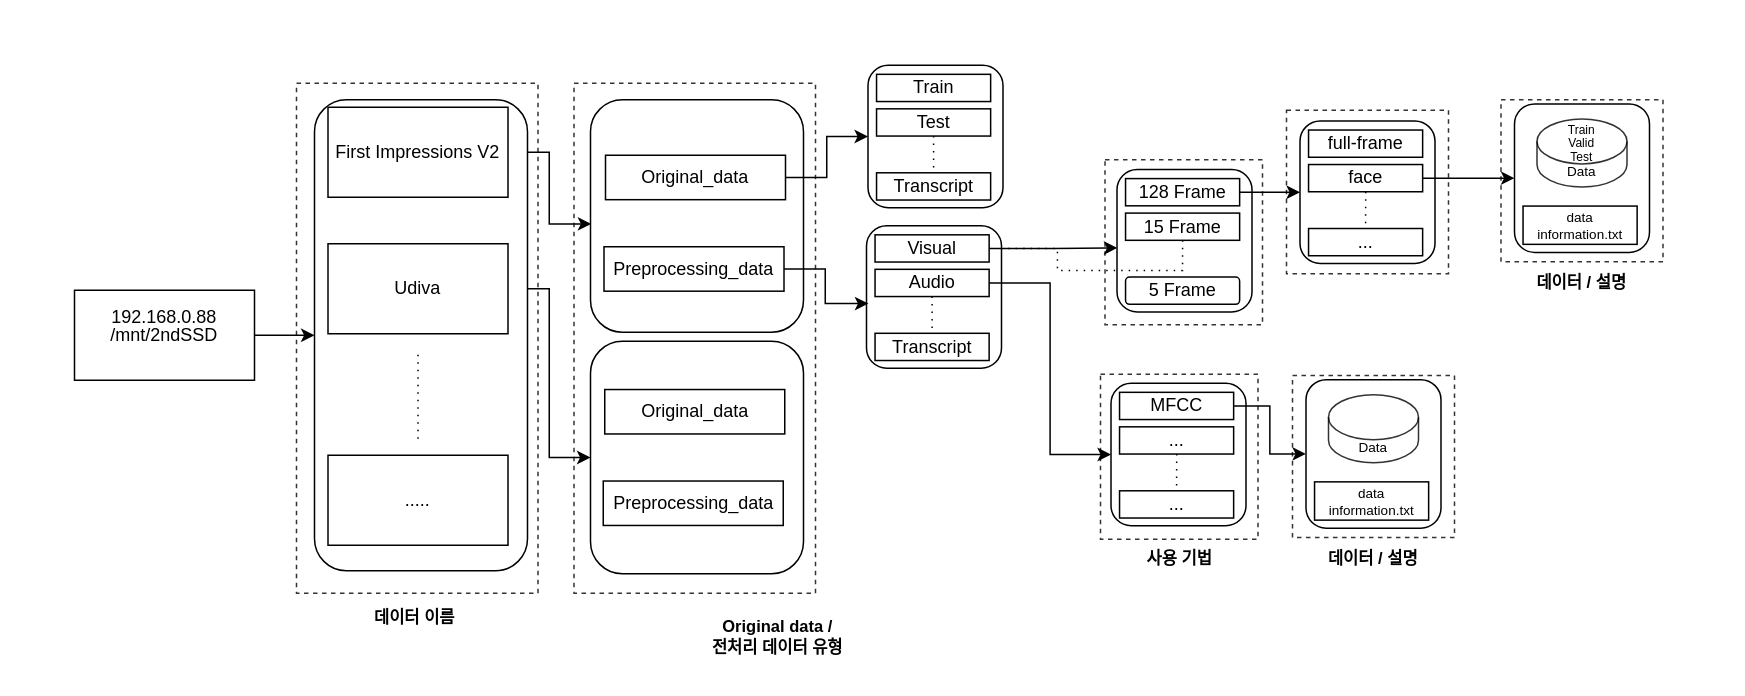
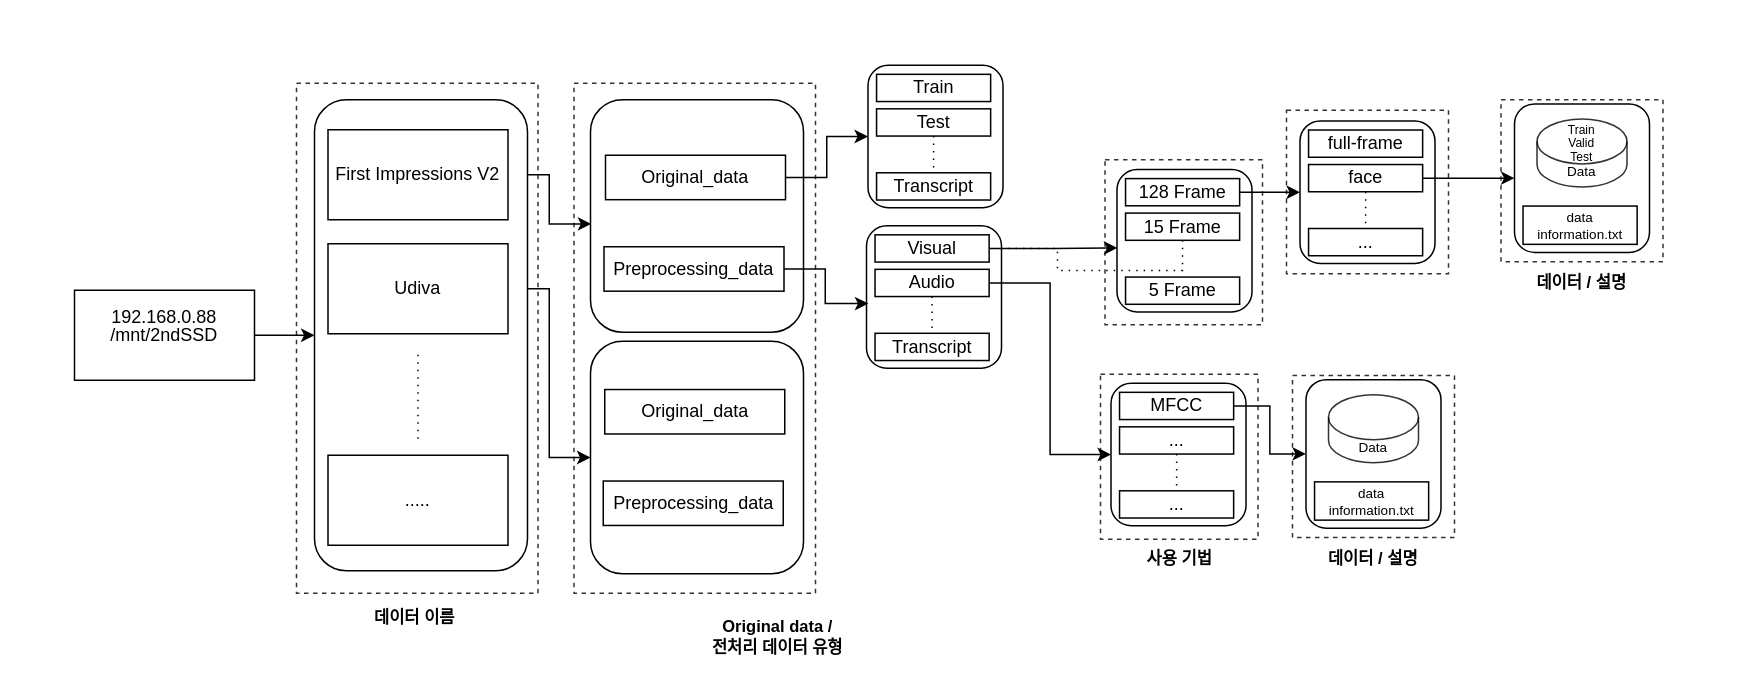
node "First Impressions V2": moved (418, 152) -> (418, 175)
node "5 Frame": shape rounded rectangle -> rectangle
